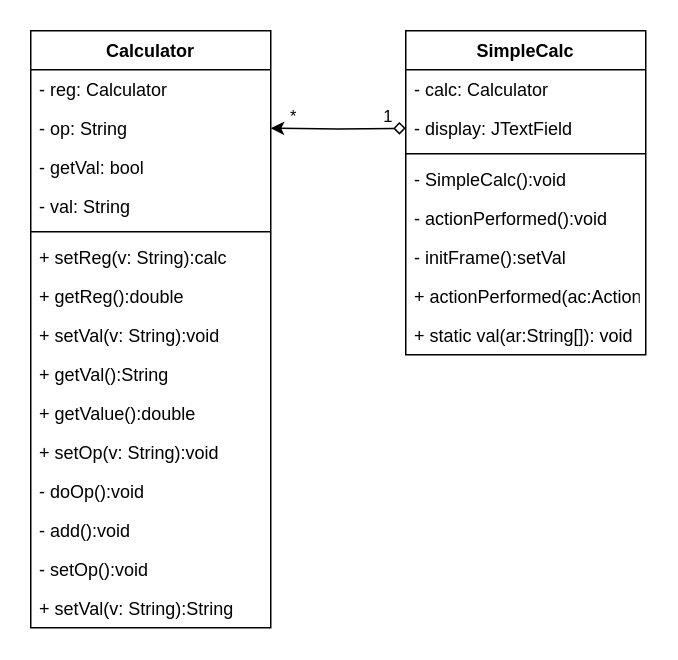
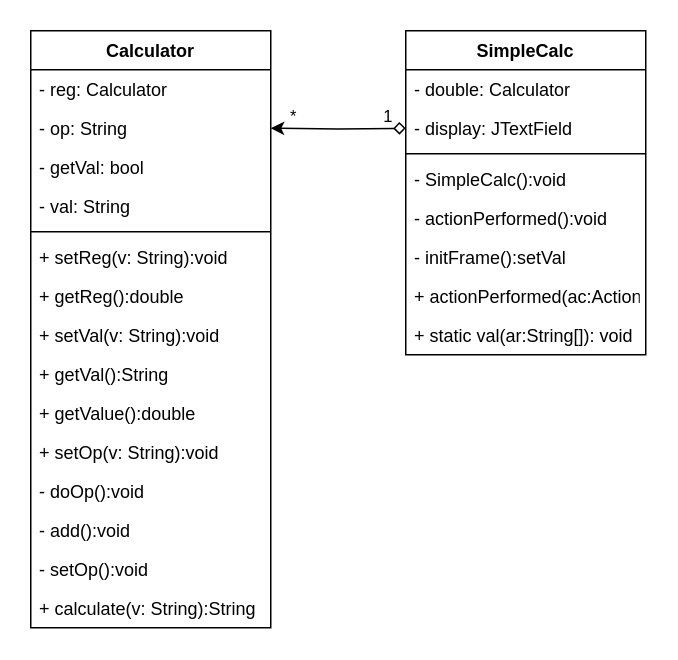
node "- calc: Calculator": label "- calc: Calculator" -> "- double: Calculator"
node "+ setReg(v: String):calc": label "+ setReg(v: String):calc" -> "+ setReg(v: String):void"
node "+ setVal(v: String):String": label "+ setVal(v: String):String" -> "+ calculate(v: String):String"
